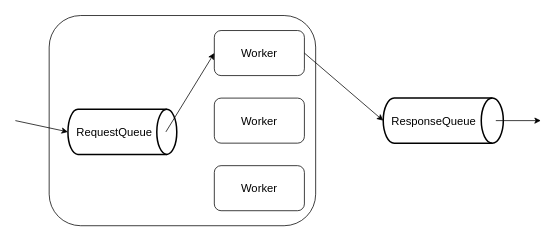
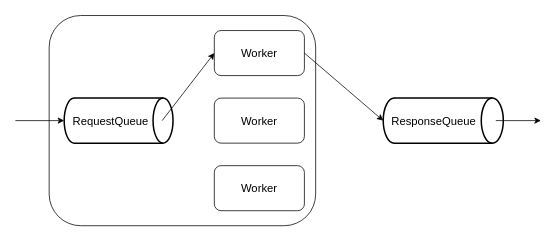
node "RequestQueue": moved (122, 132) -> (119, 120)
